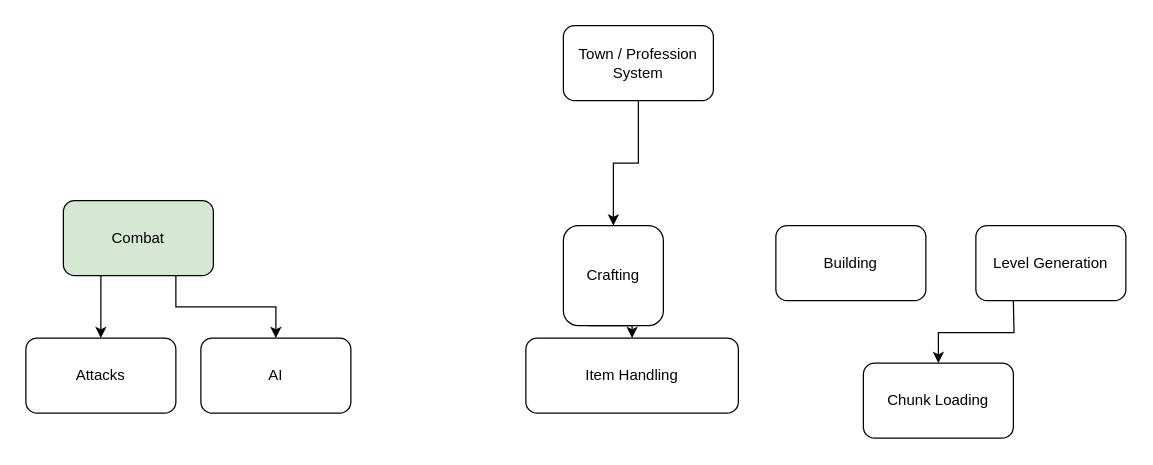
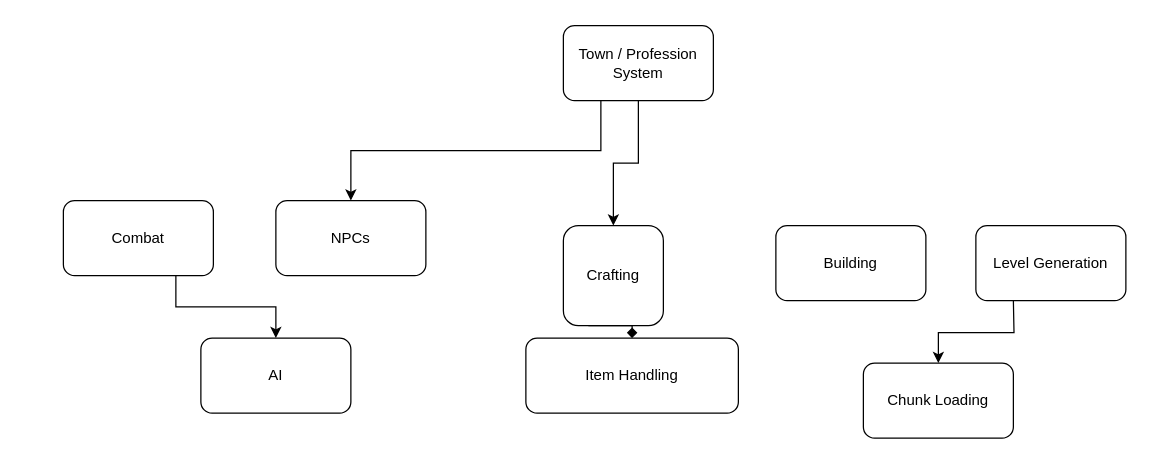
edge "Town / Profession System" -> "NPCs": added
node "Combat": fillcolor #d5e8d4 -> #ffffff
node "NPCs": added
edge "Combat" -> "Attacks": removed
edge "Crafting" -> "Item Handling": arrowhead classic -> diamond
node "Attacks": removed
